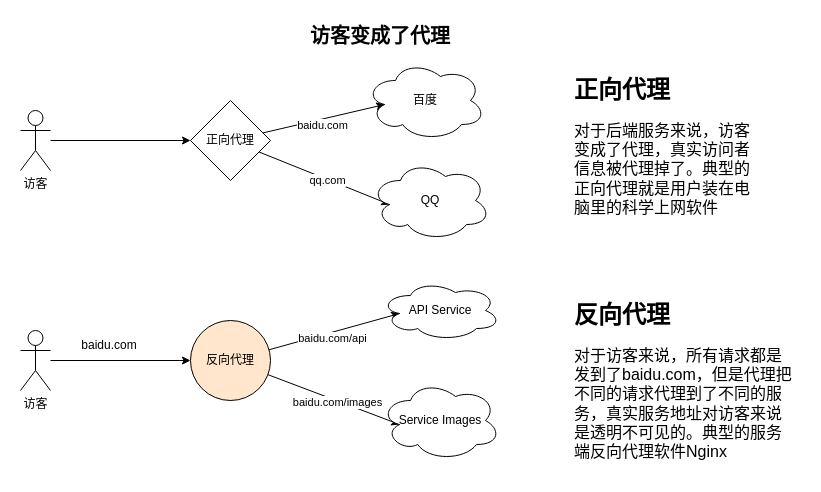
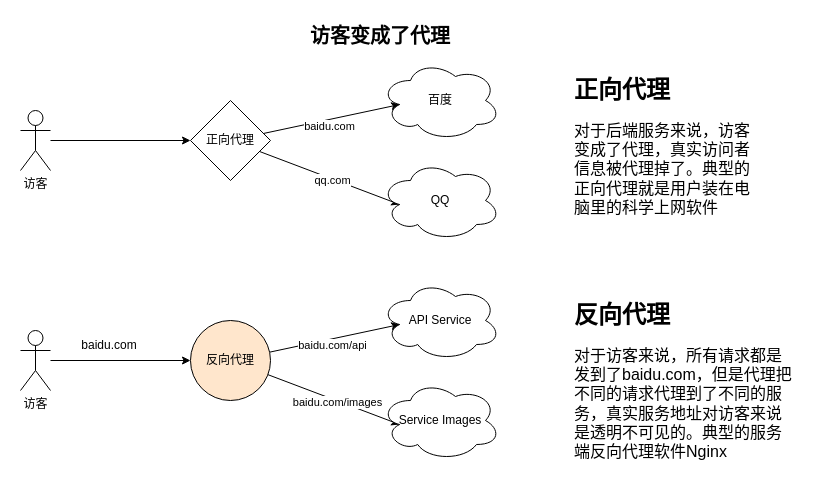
node "百度": moved (426, 101) -> (441, 101)
node "QQ": moved (431, 201) -> (441, 201)
node "API Service": size 120x60 -> 120x80
